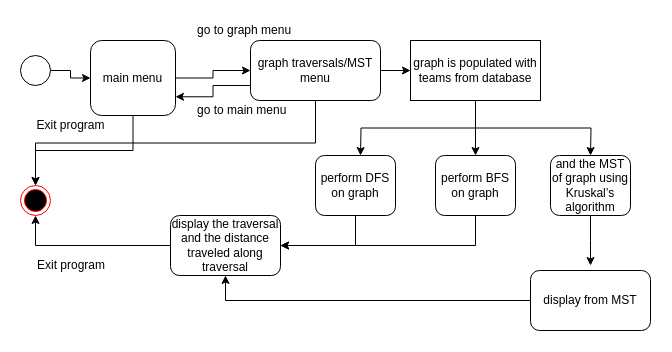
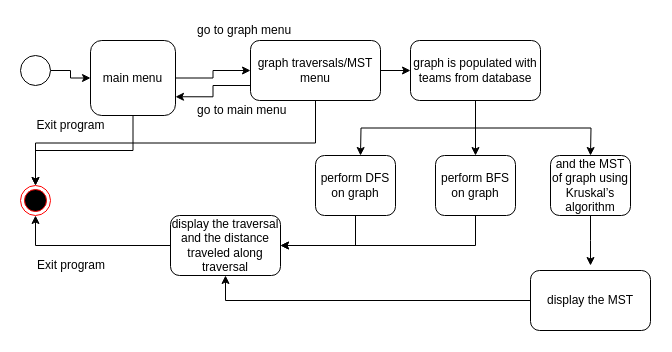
node "graph is populated with teams from database": shape rectangle -> rounded rectangle
node "display from MST": label "display from MST" -> "display the MST"
